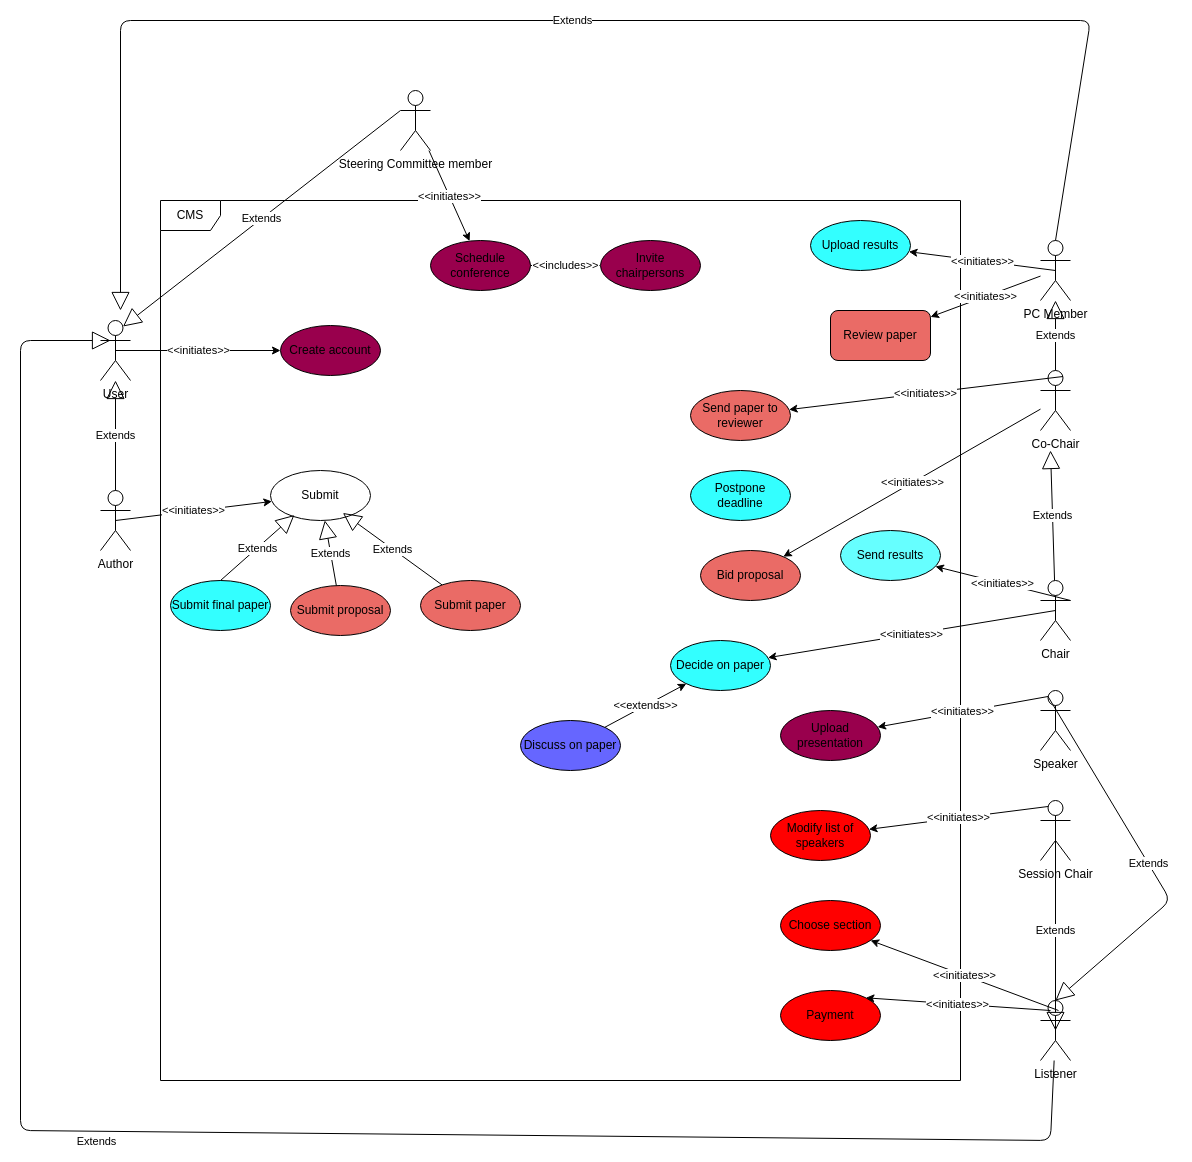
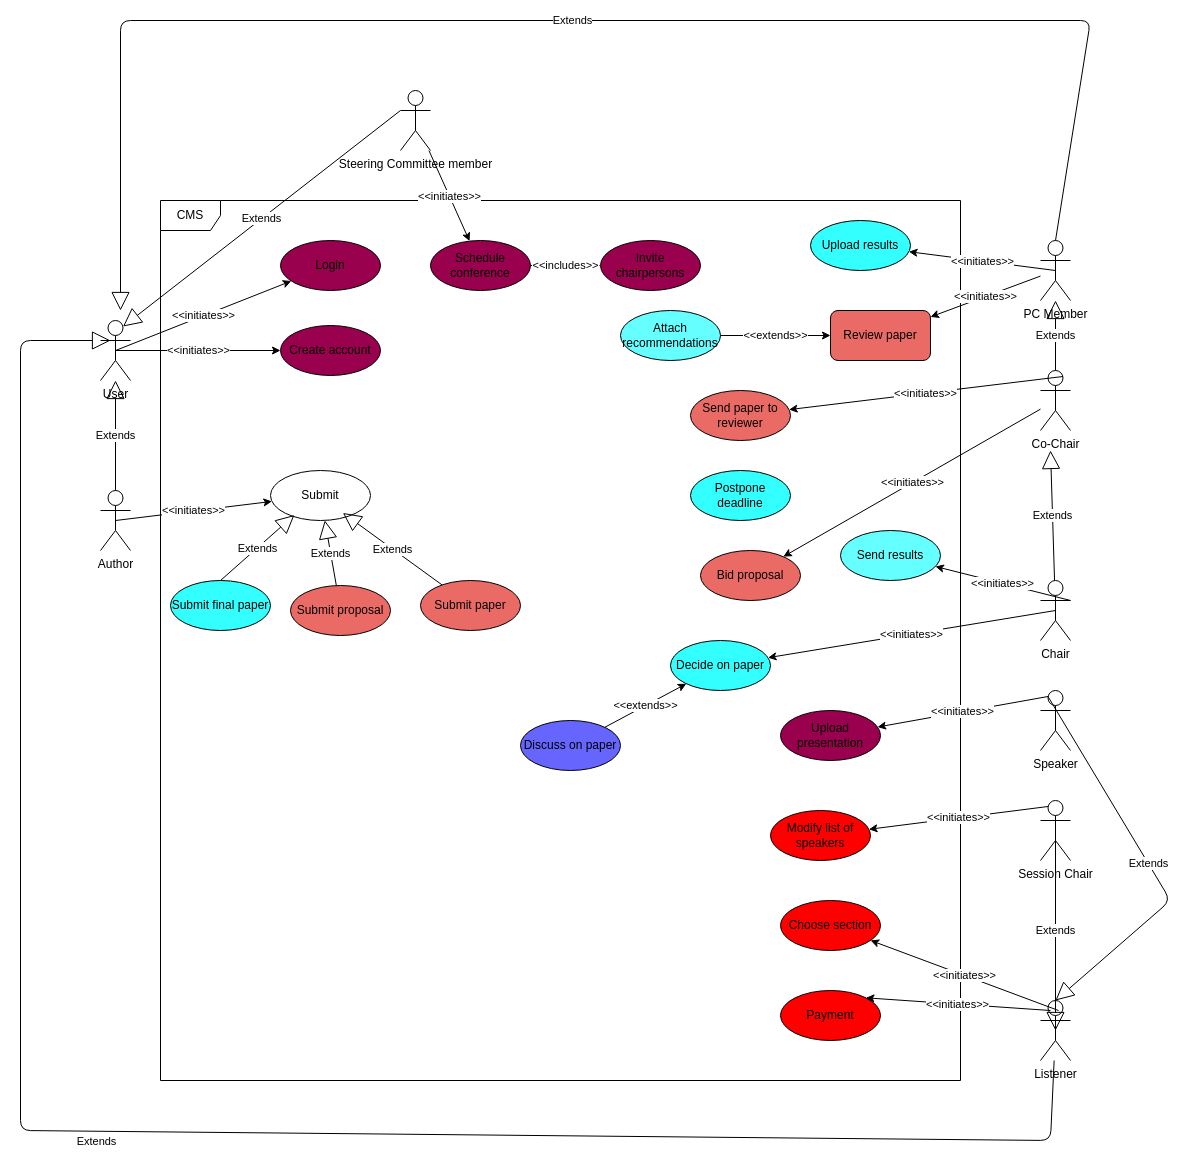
node "Login": added
edge "User" -> "Login": added, label "<<initiates>>"
node "Attach recommendations": added
edge "Attach recommendations" -> "Review paper": added, label "<<extends>>"
